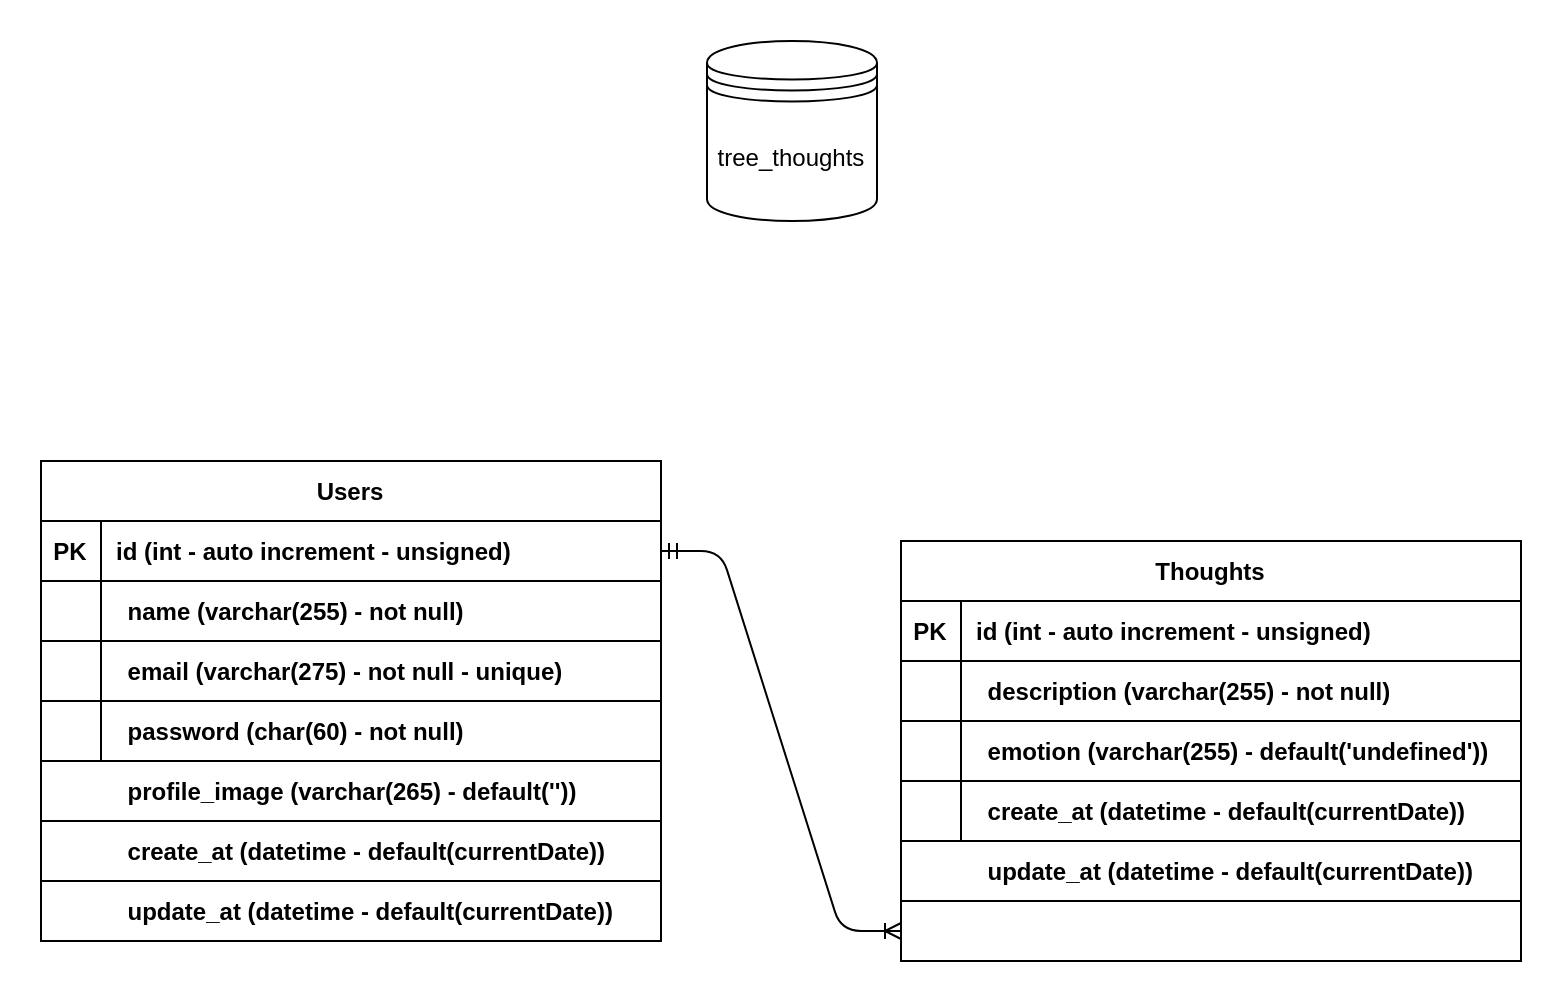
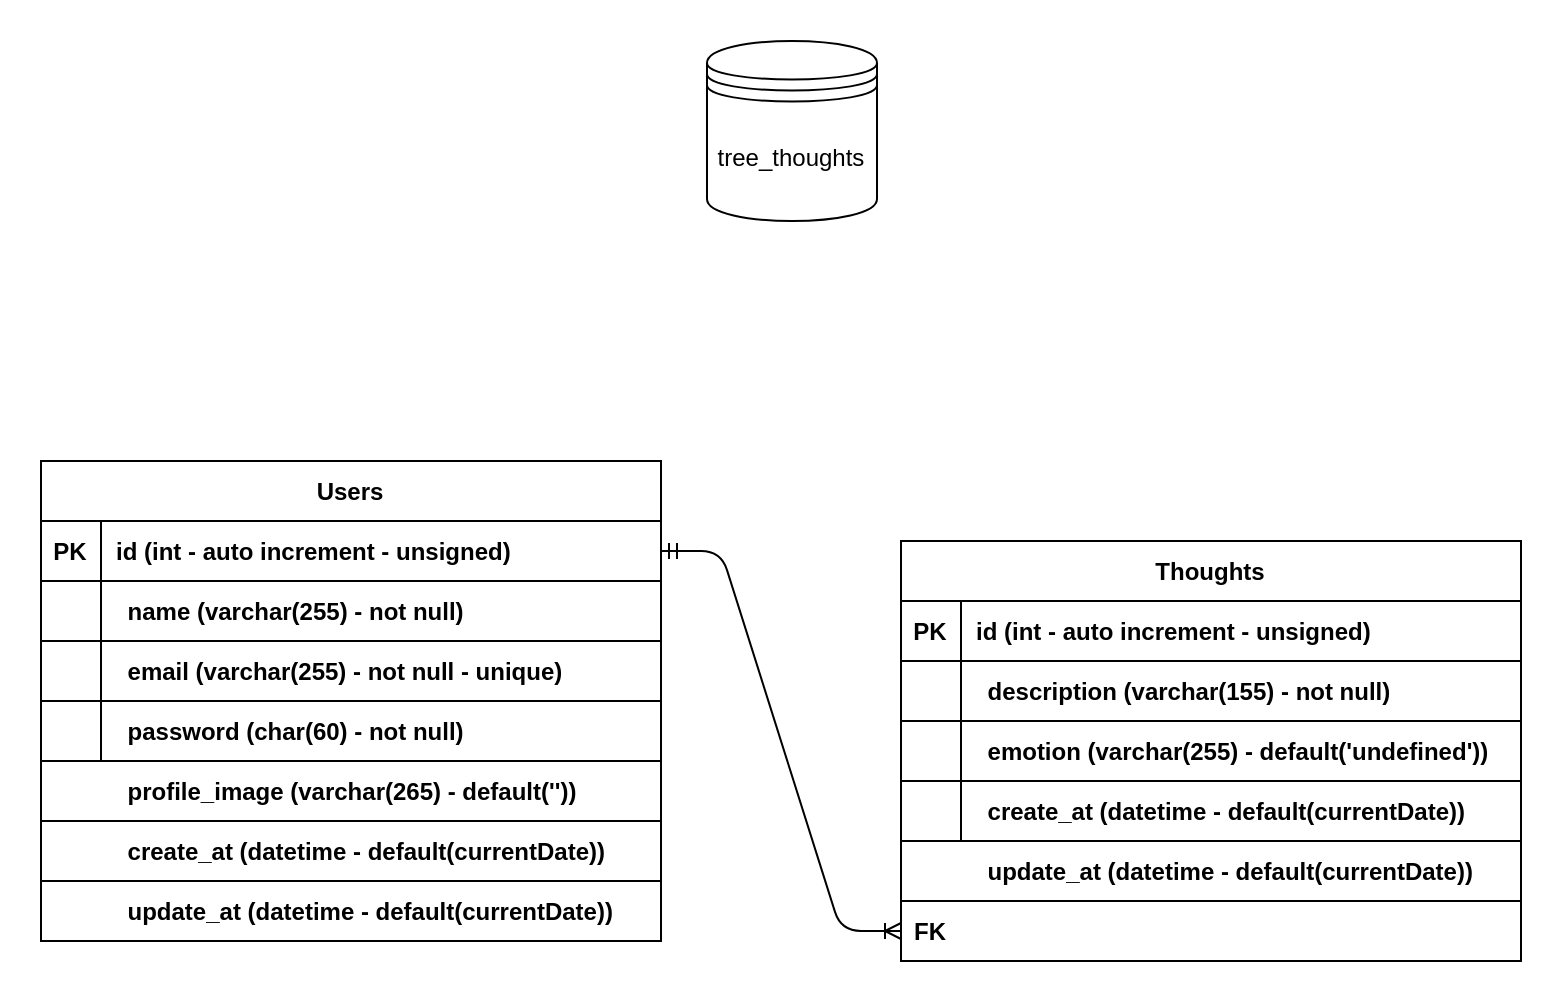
node "email (varchar(275) - not null - unique)": label "email (varchar(275) - not null - unique)" -> "email (varchar(255) - not null - unique)"
node "description (varchar(255) - not null)": label "description (varchar(255) - not null)" -> "description (varchar(155) - not null)"
node "FK": added
